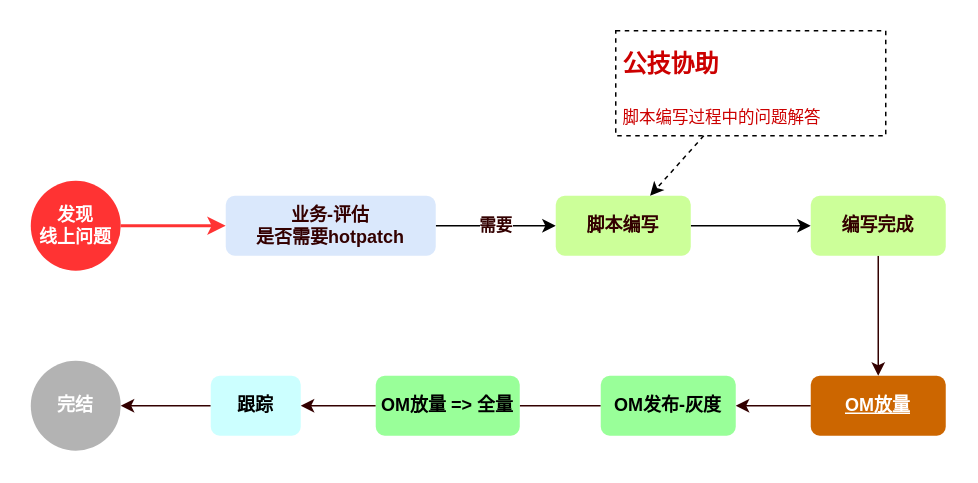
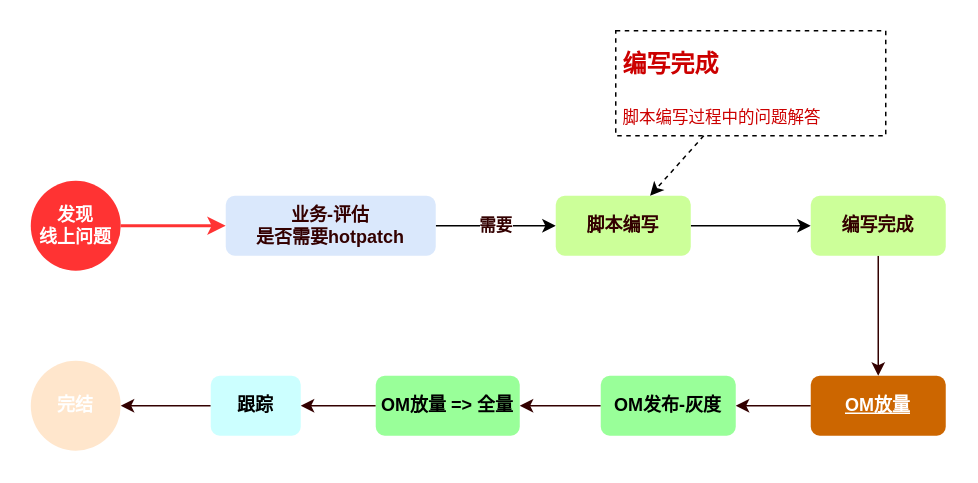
node "公技协助脚本编写过程中的问题解答": label "公技协助脚本编写过程中的问题解答" -> "编写完成脚本编写过程中的问题解答"
node "完结": fillcolor #b3b3b3 -> #ffe6cc
edge "OM放量 => 全量" -- "OM发布-灰度": arrowhead none -> classic
